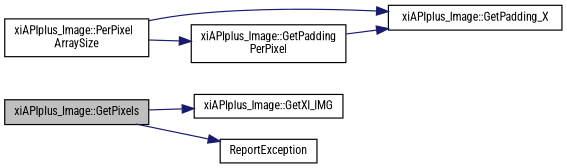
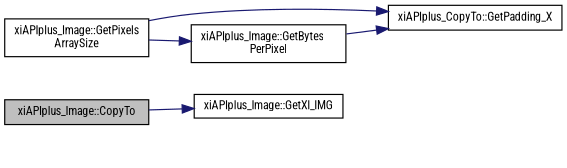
node "xiAPIplus_Image::GetPadding_X": label "xiAPIplus_Image::GetPadding_X" -> "xiAPIplus_CopyTo::GetPadding_X"
node "xiAPIplus_Image::PerPixel ArraySize": label "xiAPIplus_Image::PerPixel ArraySize" -> "xiAPIplus_Image::GetPixels ArraySize"
node "xiAPIplus_Image::GetPadding PerPixel": label "xiAPIplus_Image::GetPadding PerPixel" -> "xiAPIplus_Image::GetBytes PerPixel"
node "xiAPIplus_Image::GetPixels": label "xiAPIplus_Image::GetPixels" -> "xiAPIplus_Image::CopyTo"
node "ReportException": removed
